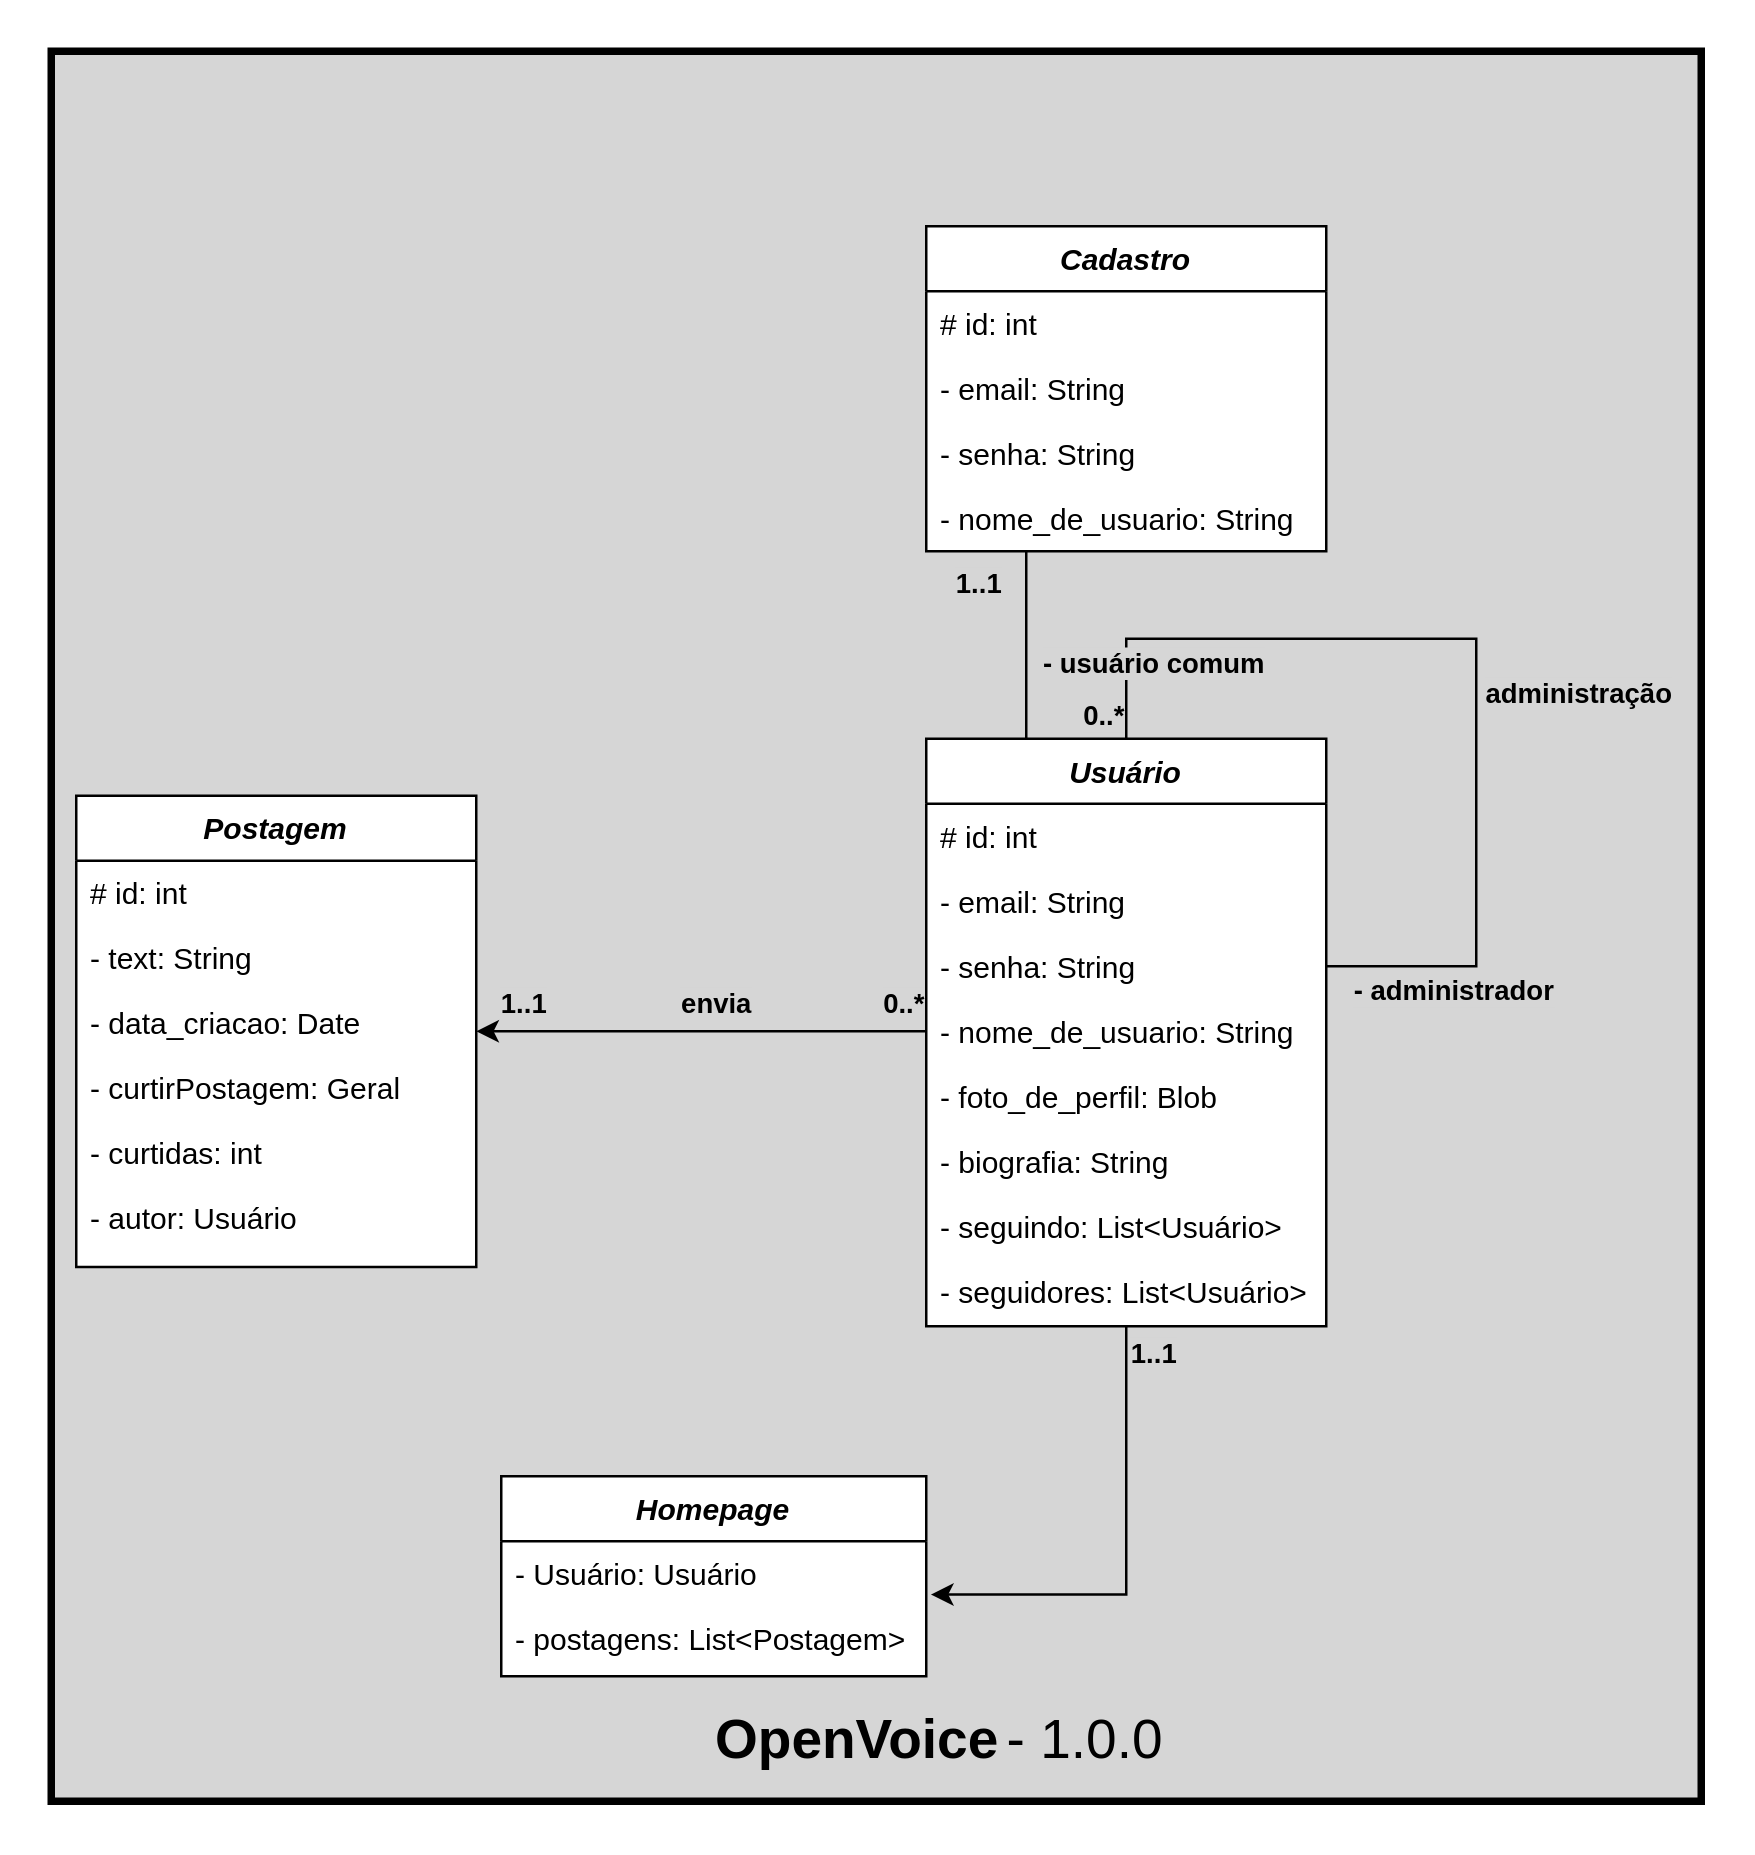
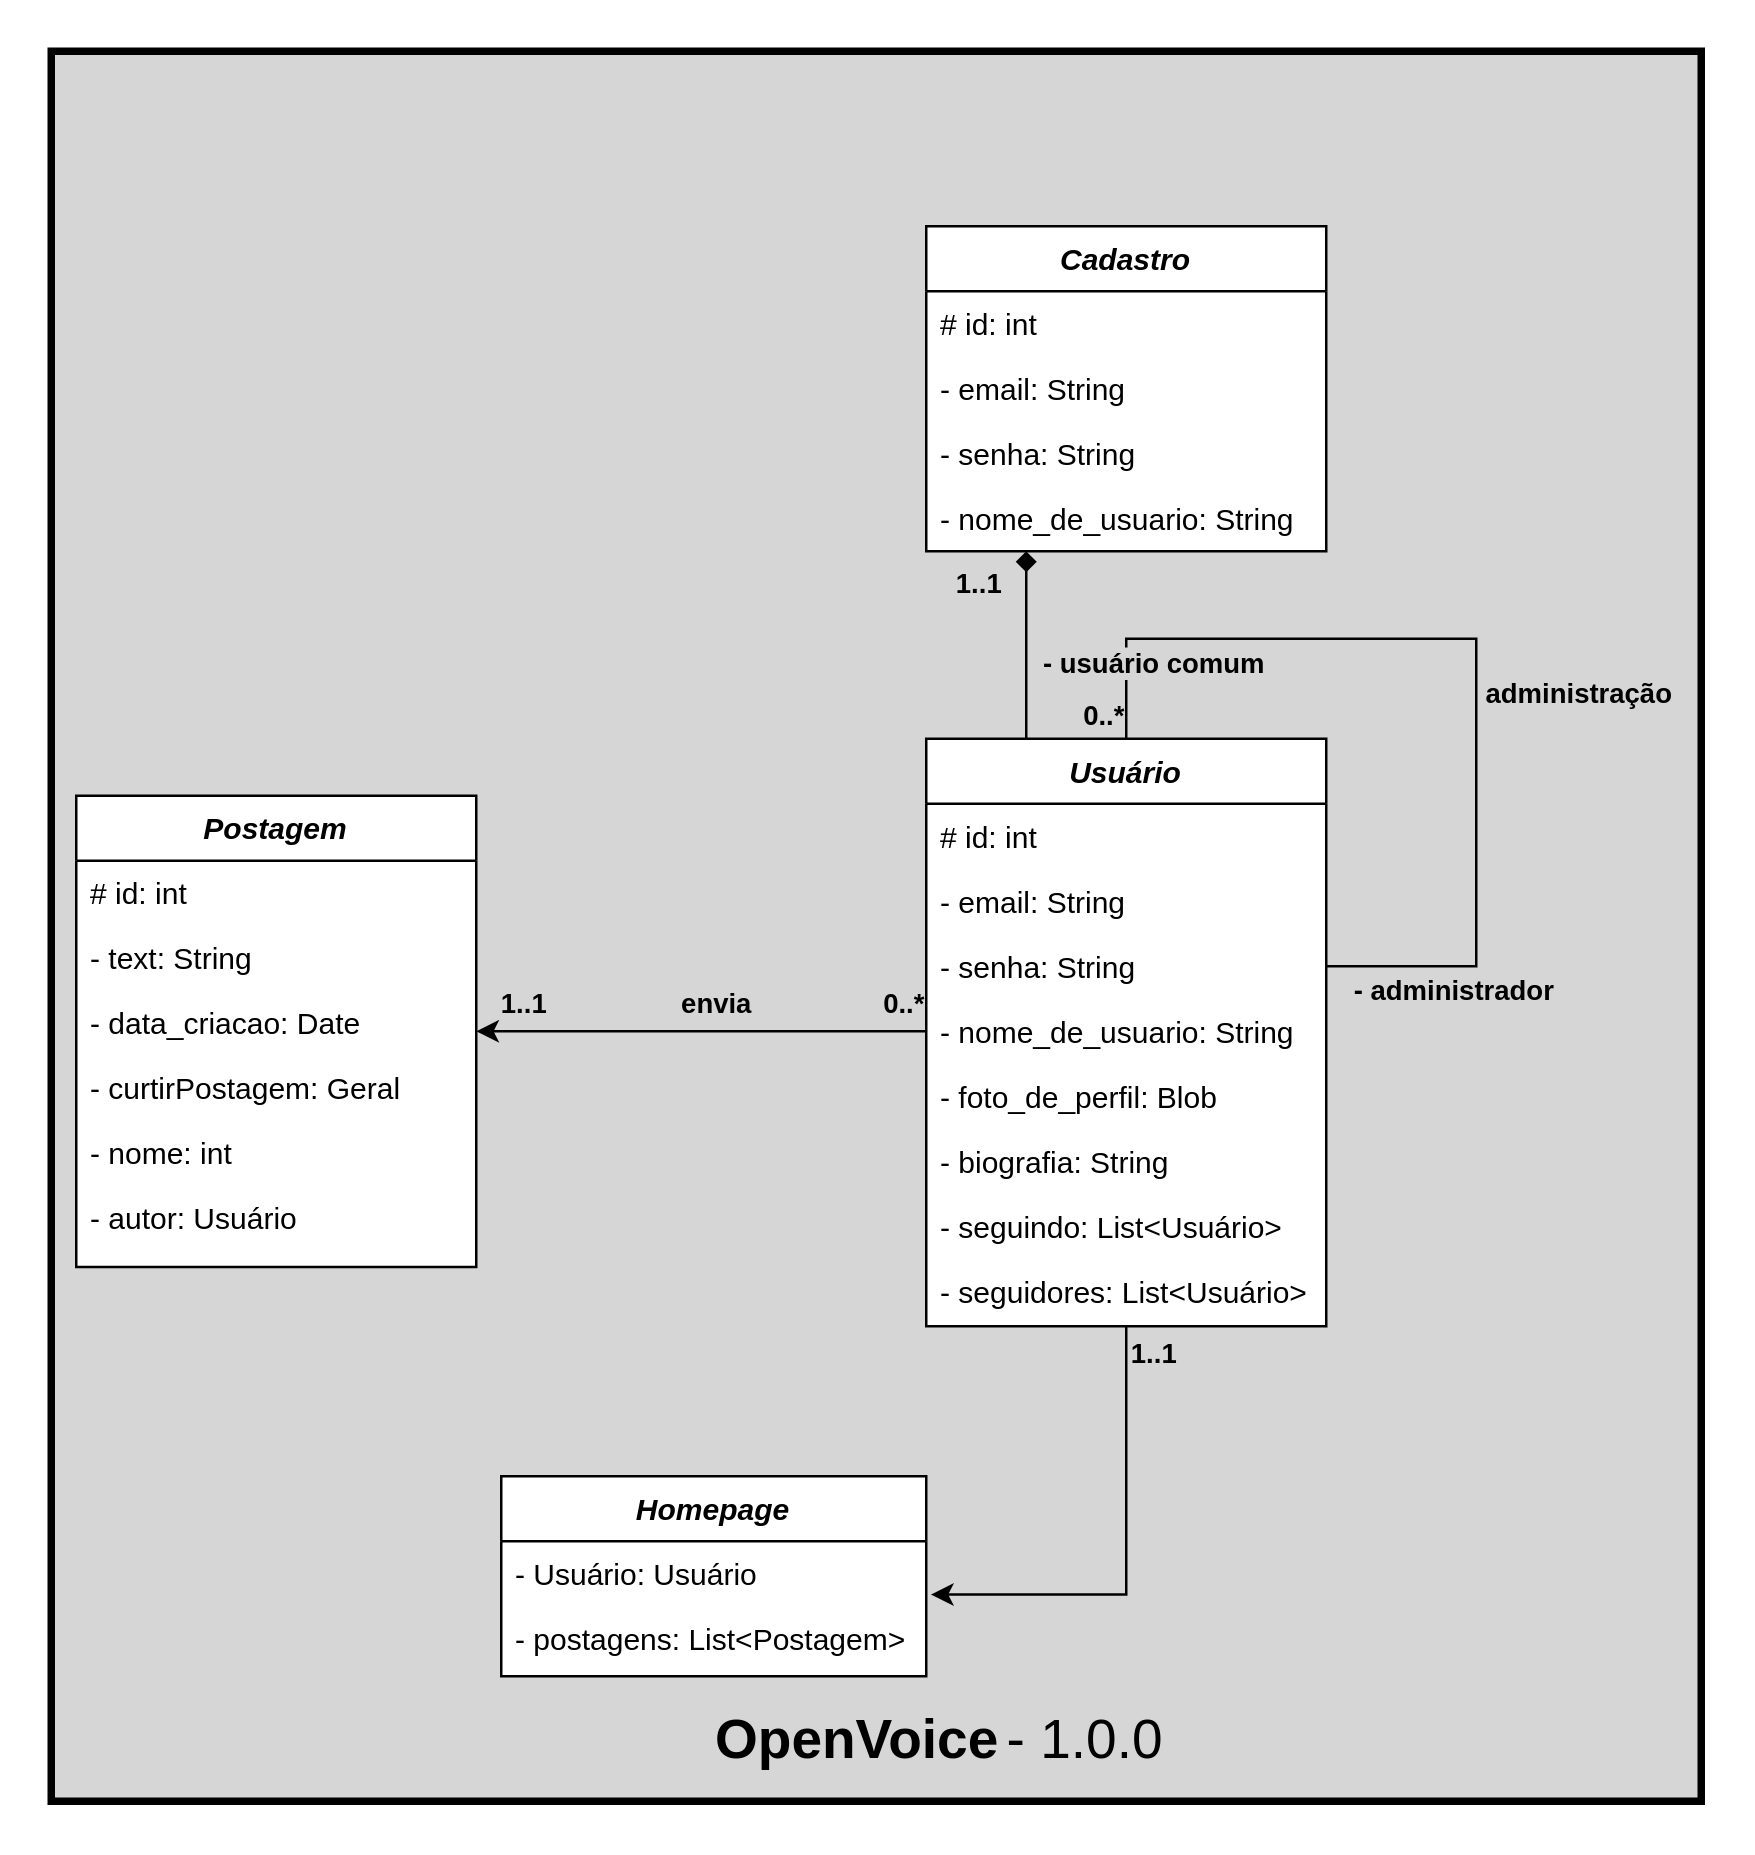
edge "Cadastro" -- "Usuário": arrowhead none -> diamond
node "- curtidas: int": label "- curtidas: int" -> "- nome: int"
